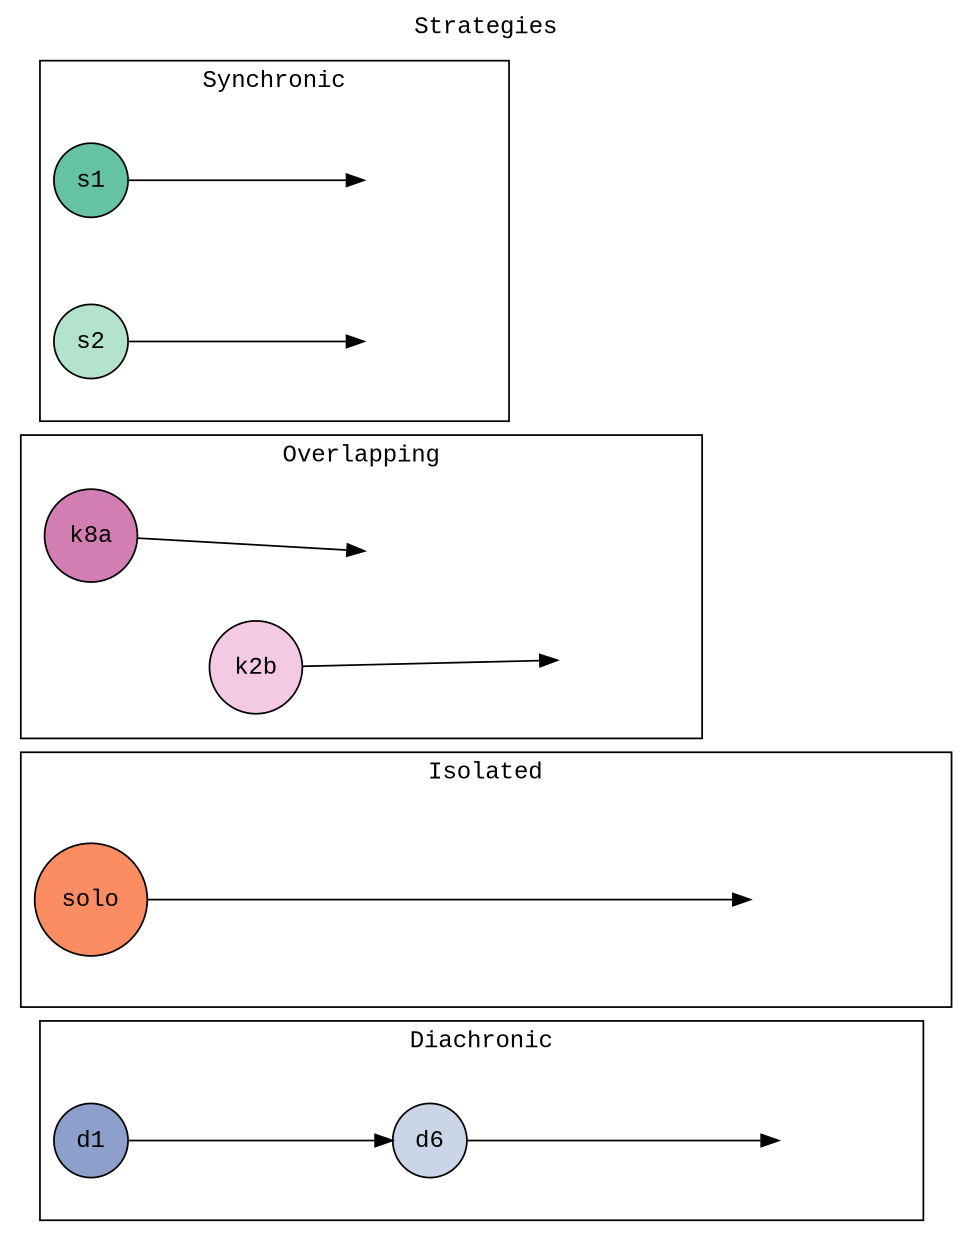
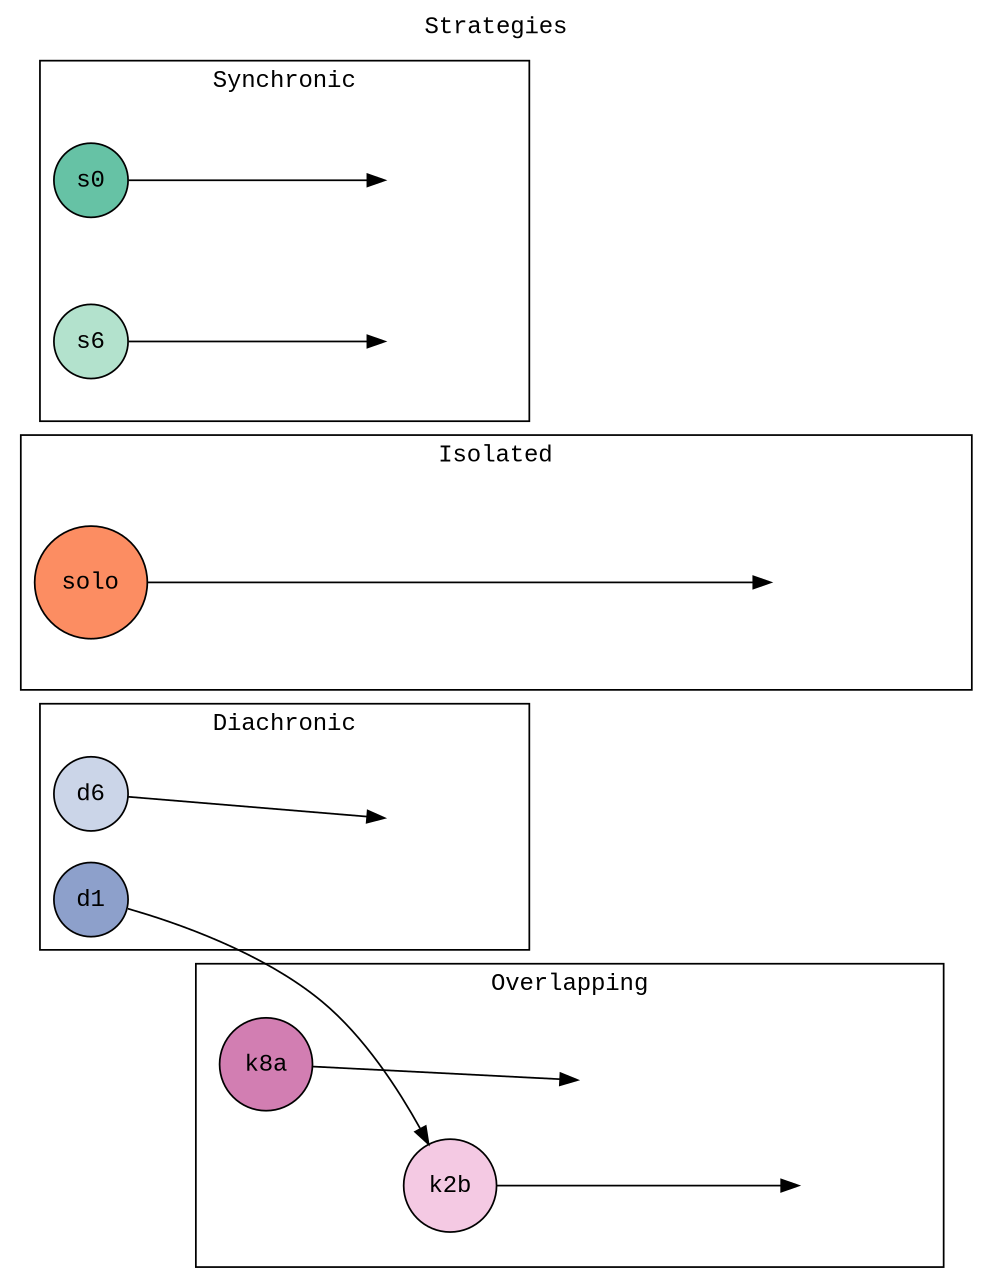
node "s1": label "s1" -> "s0"
node "s2": label "s2" -> "s6"
edge "d1" -> "d6": now "d1" -> "k2b"
